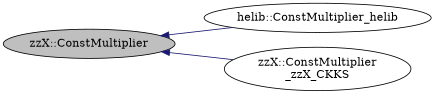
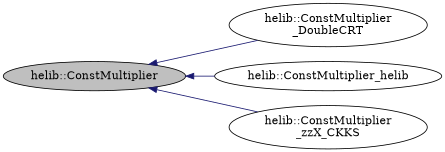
node "helib::ConstMultiplier _DoubleCRT": added
node "zzX::ConstMultiplier": label "zzX::ConstMultiplier" -> "helib::ConstMultiplier"
node "zzX::ConstMultiplier _zzX_CKKS": label "zzX::ConstMultiplier _zzX_CKKS" -> "helib::ConstMultiplier _zzX_CKKS"
